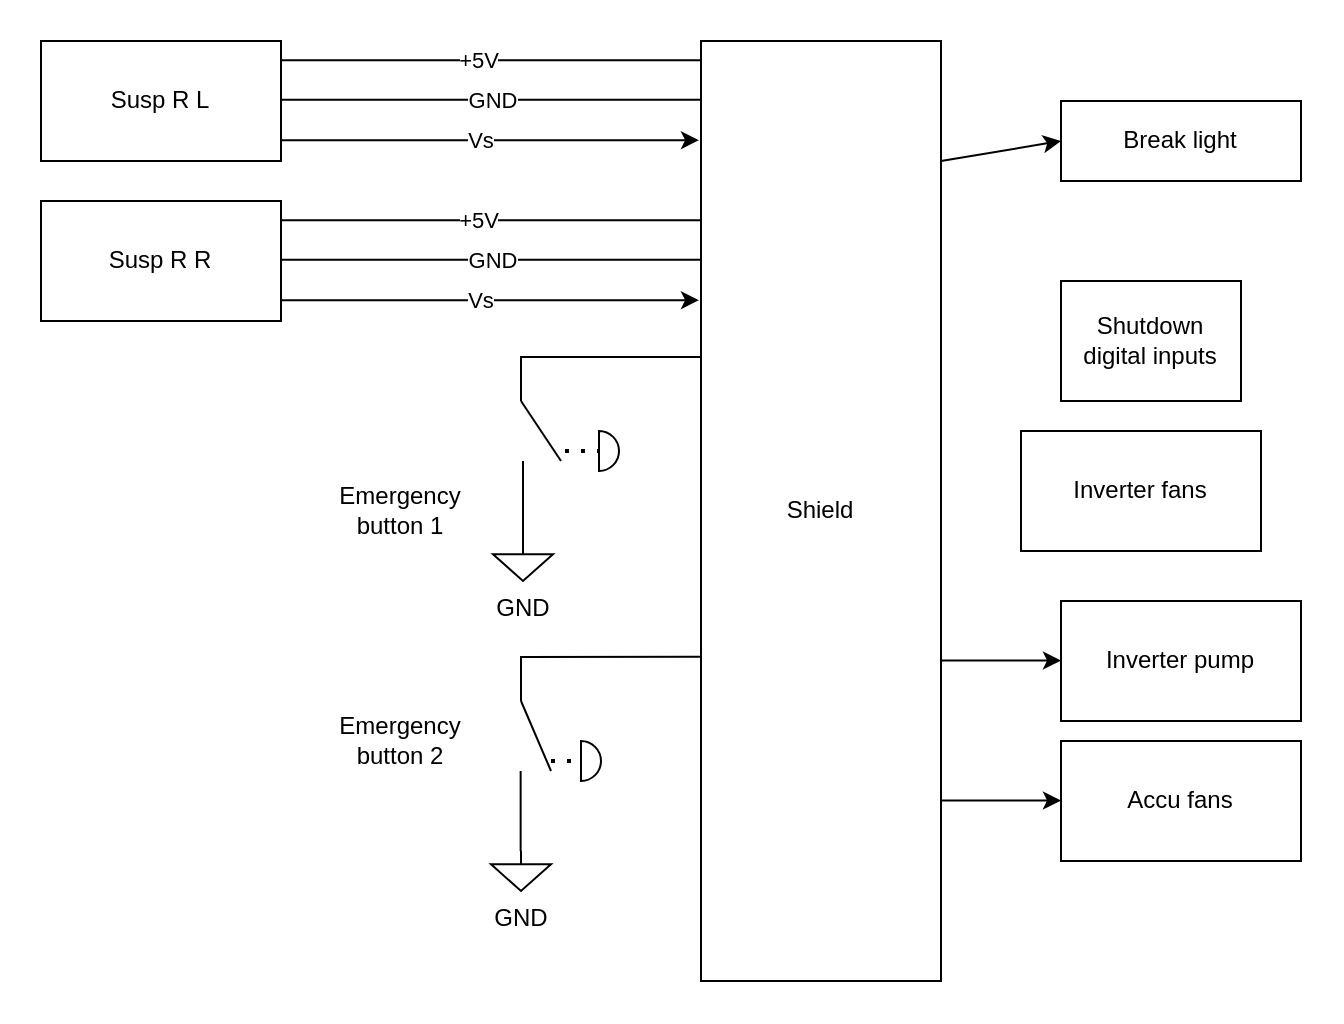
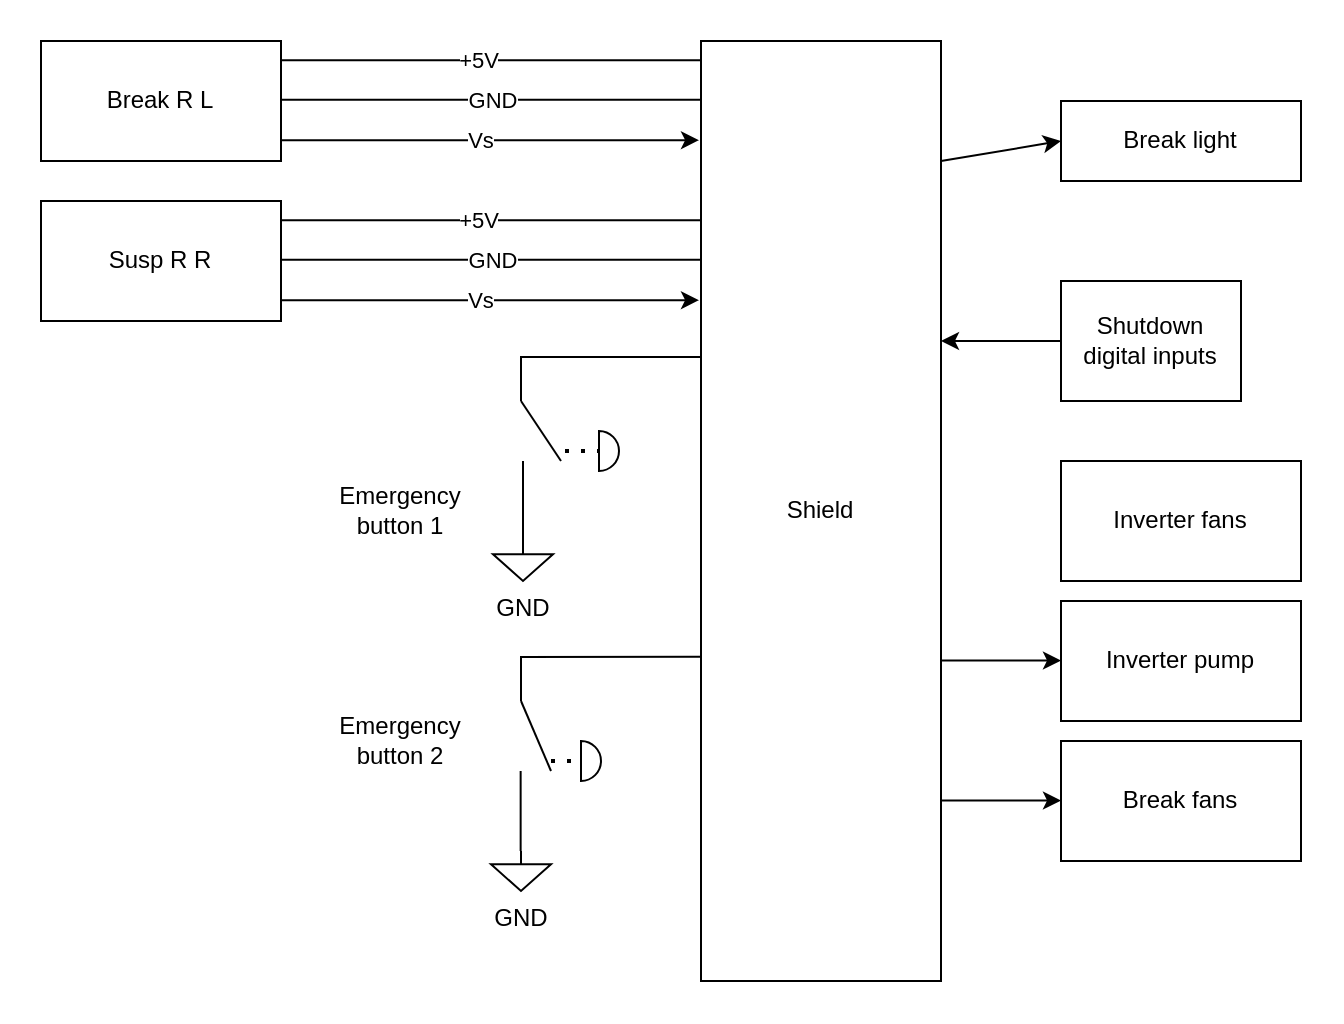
node "Susp R L": label "Susp R L" -> "Break R L"
edge "Shutdown digital inputs" -> "Shield": added
node "Inverter fans": moved (1141, 491) -> (1181, 521)
node "Accu fans": label "Accu fans" -> "Break fans"
